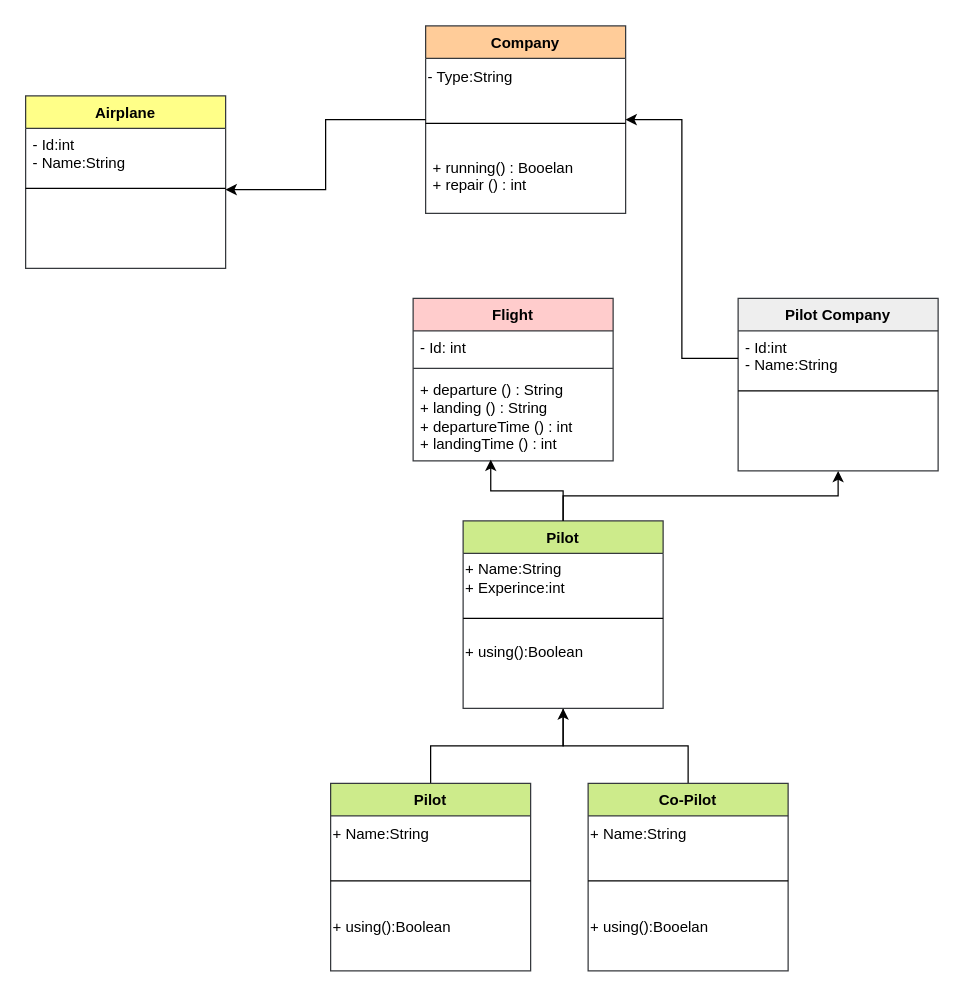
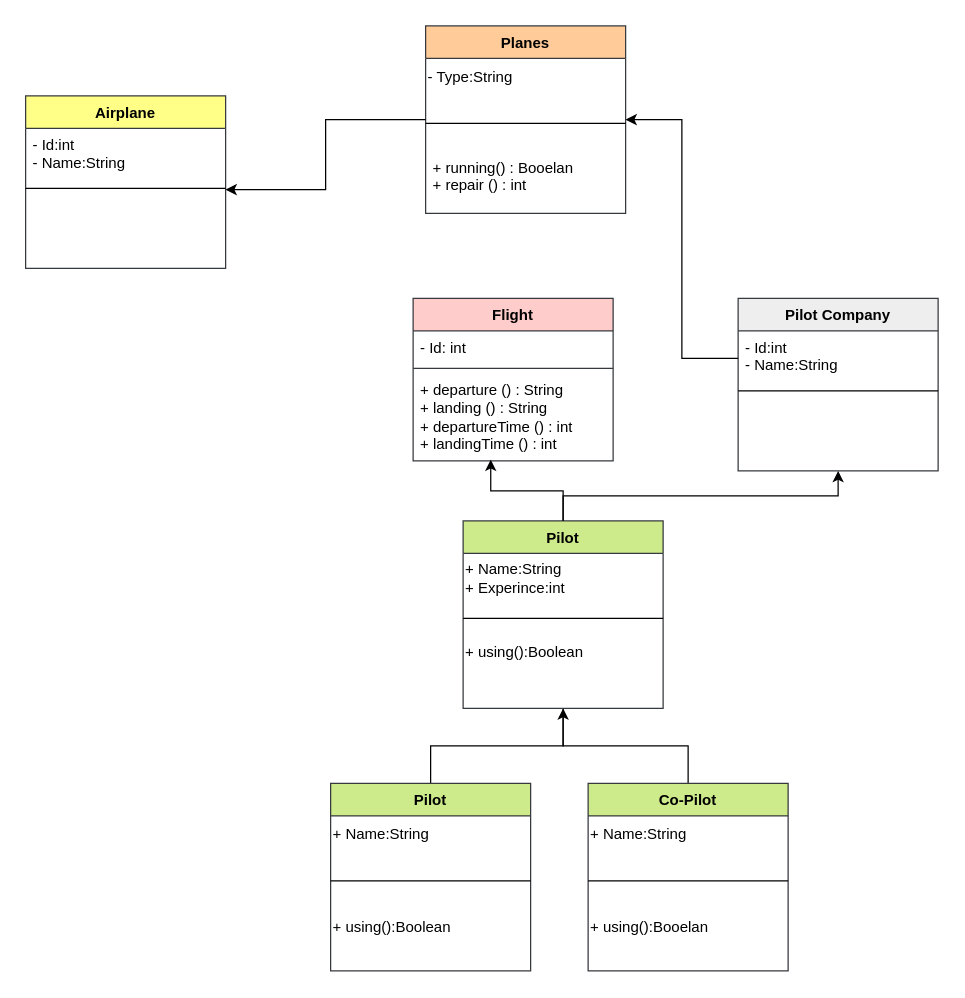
node "Company": label "Company" -> "Planes"
